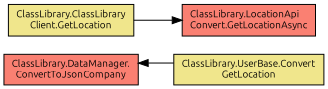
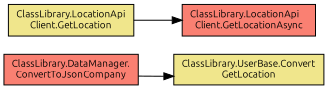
node "ClassLibrary.ClassLibrary Client.GetLocation": label "ClassLibrary.ClassLibrary Client.GetLocation" -> "ClassLibrary.LocationApi Client.GetLocation"
node "ClassLibrary.LocationApi Convert.GetLocationAsync": label "ClassLibrary.LocationApi Convert.GetLocationAsync" -> "ClassLibrary.LocationApi Client.GetLocationAsync"
edge "ClassLibrary.UserBase.Convert GetLocation" -> "ClassLibrary.DataManager. ConvertToJsonCompany": reversed
